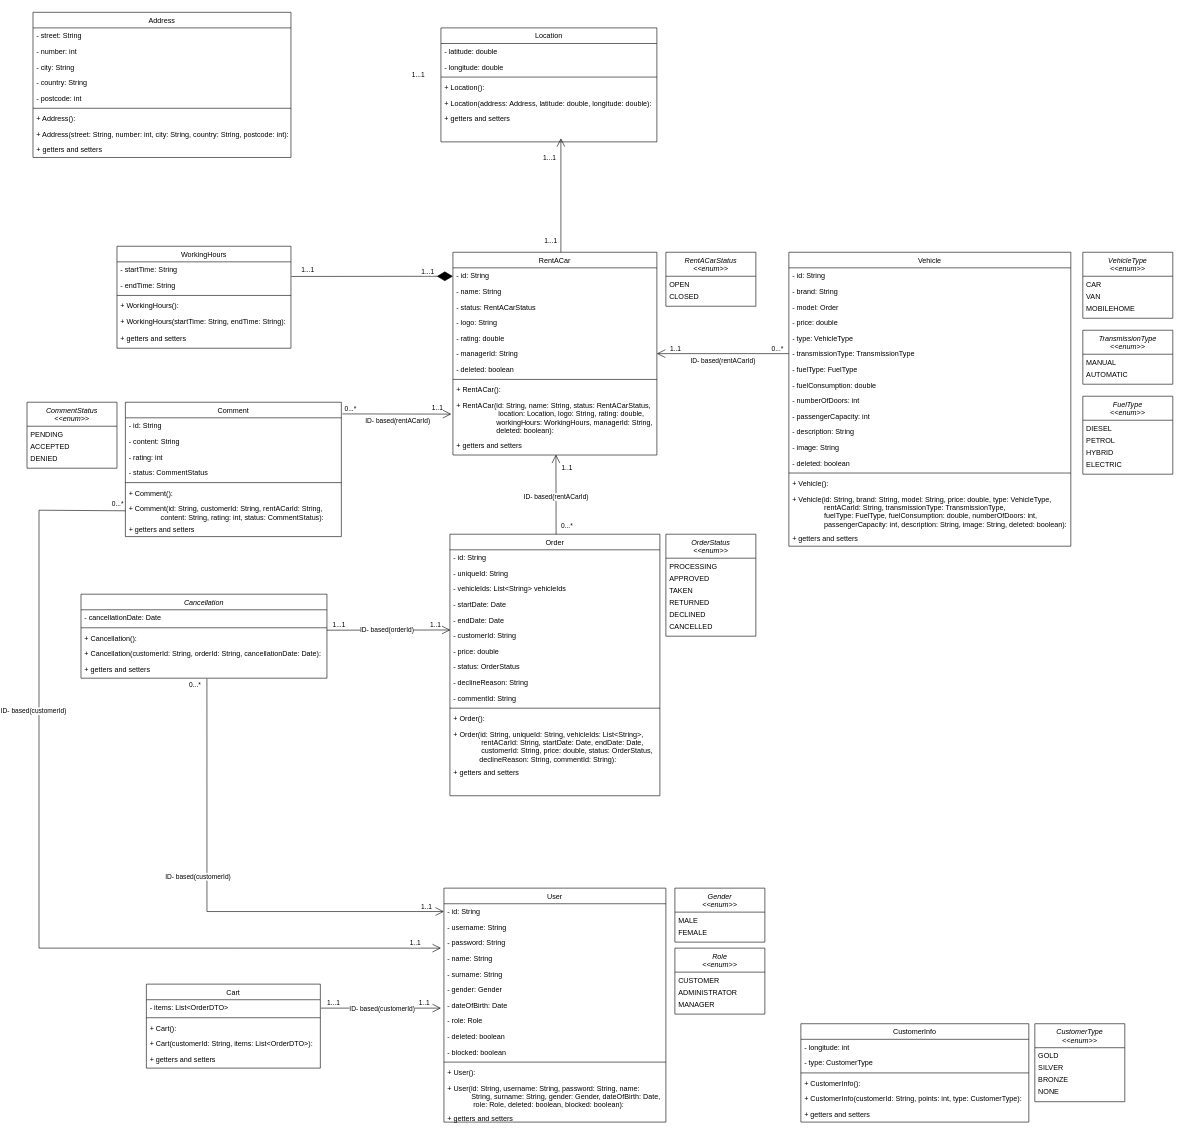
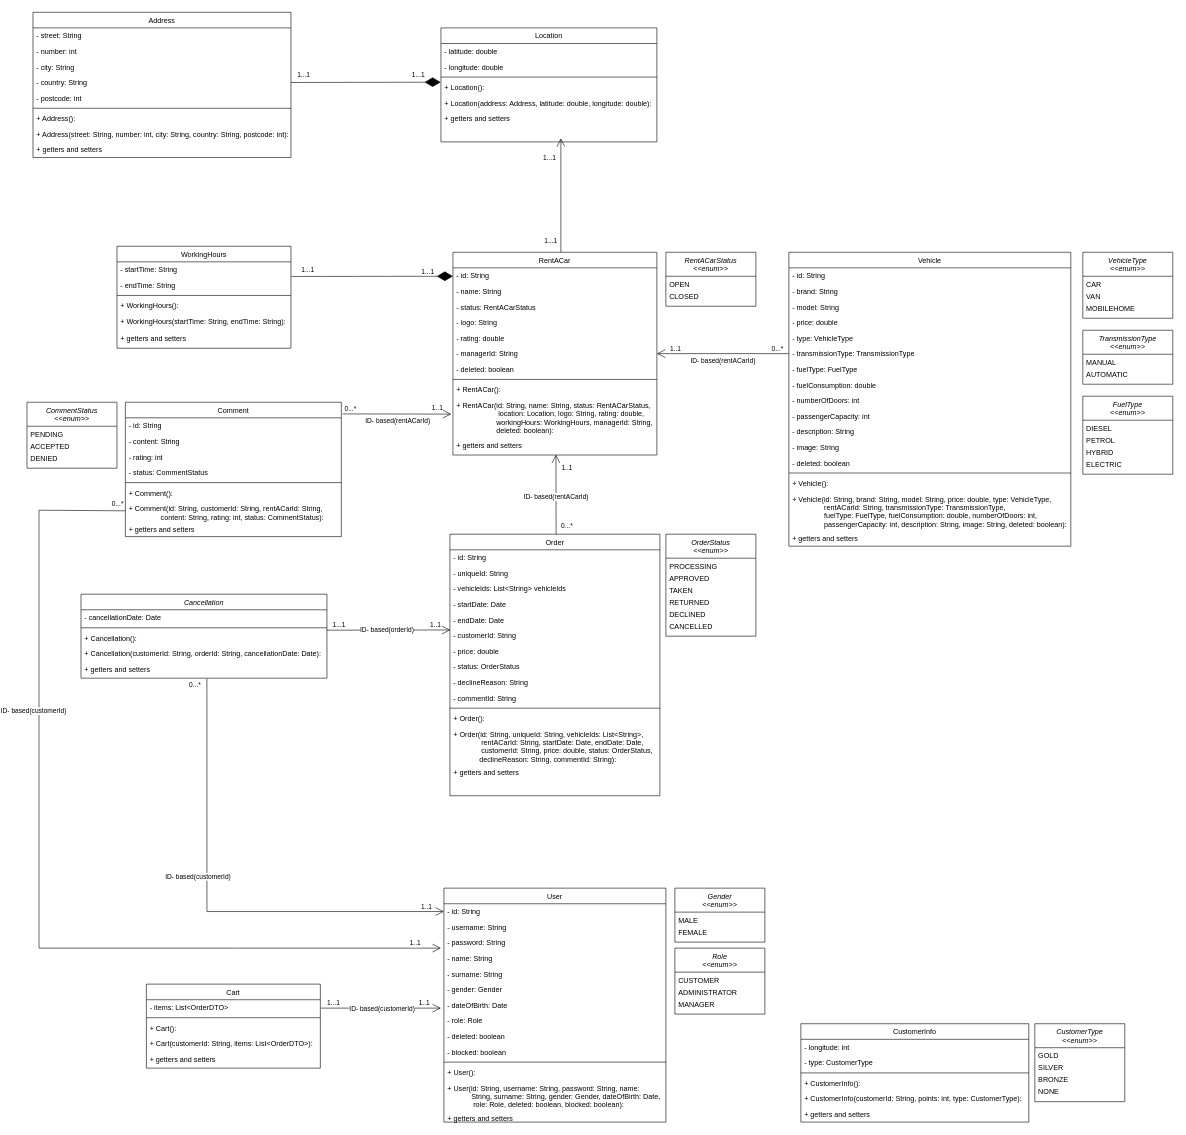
edge "- country: String" -> "+ Location():": added, label "1...1"
node "- model: Order": label "- model: Order" -> "- model: String"
